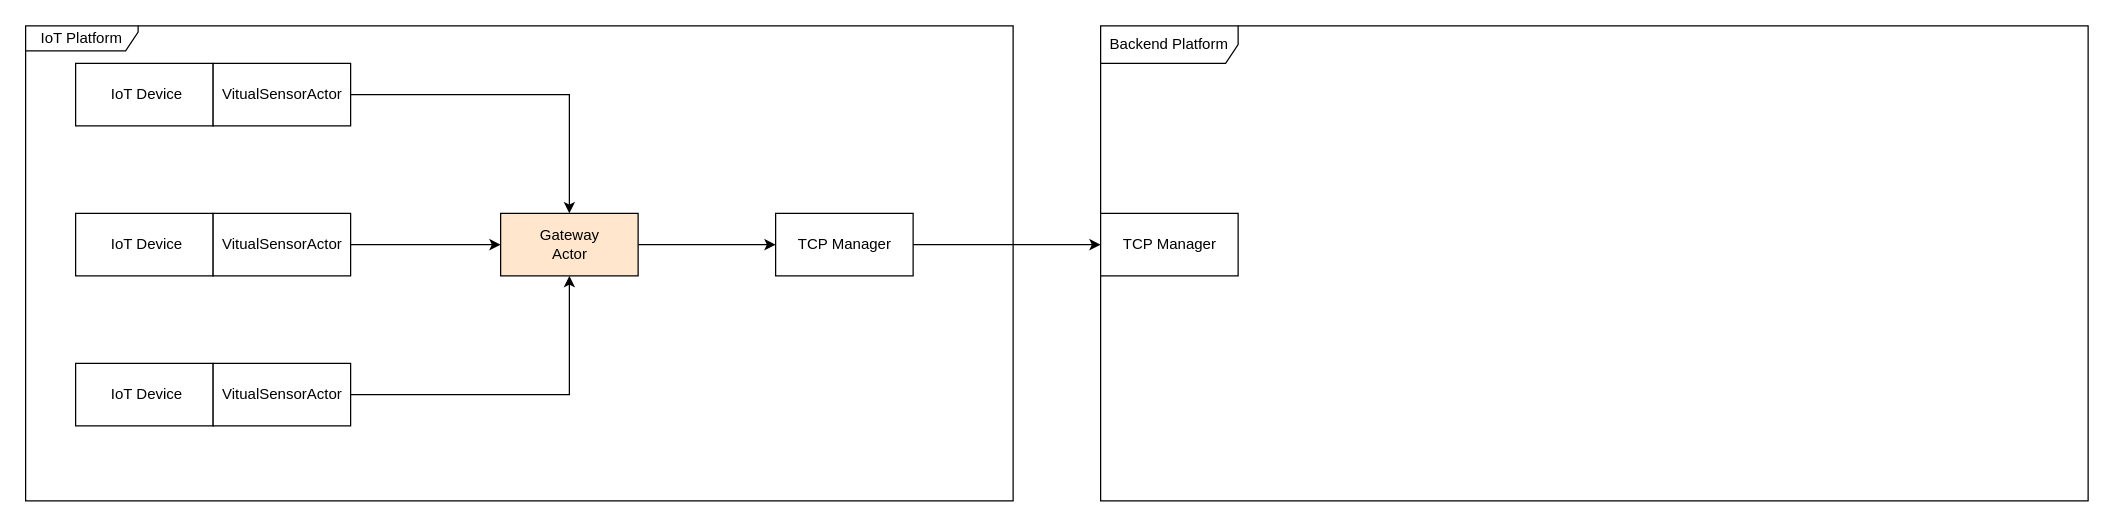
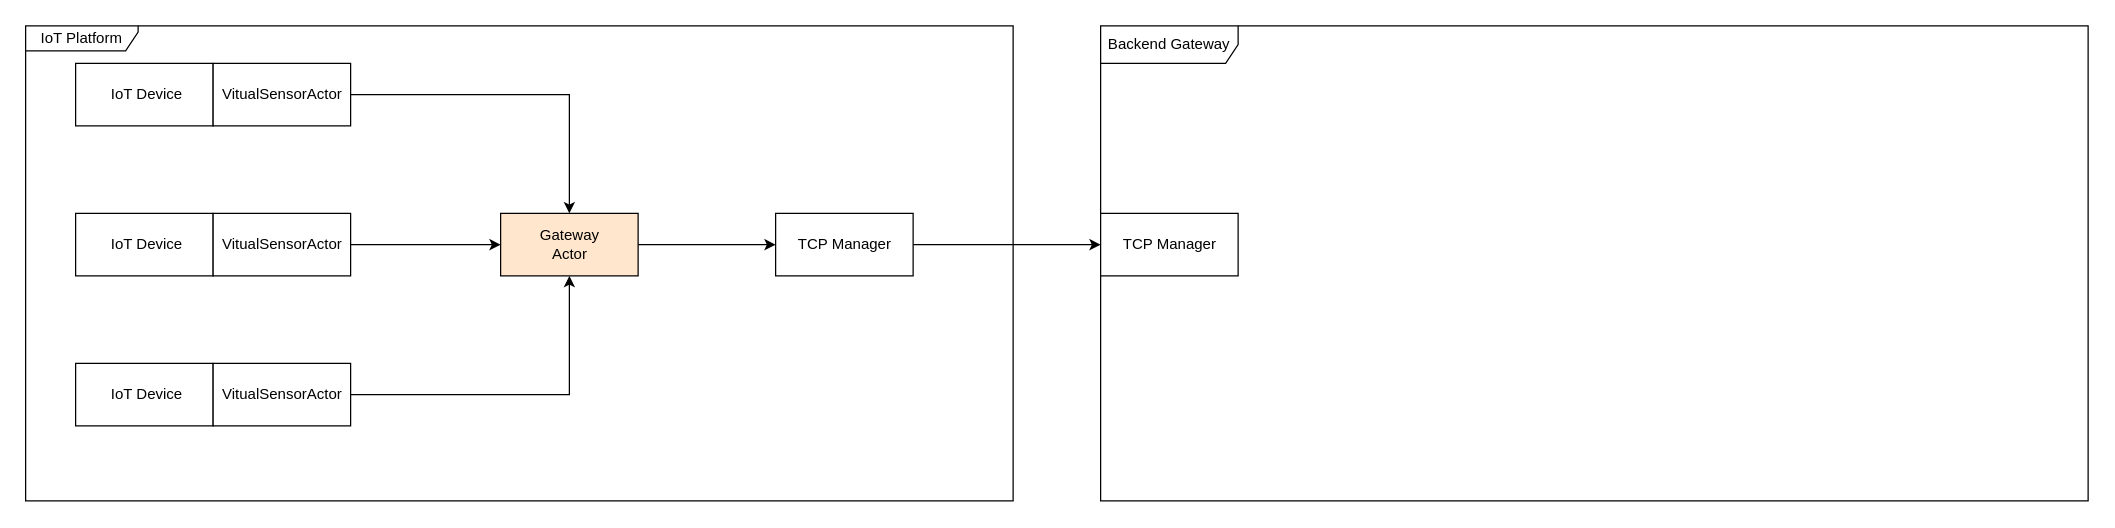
node "Backend Platform": label "Backend Platform" -> "Backend Gateway"
